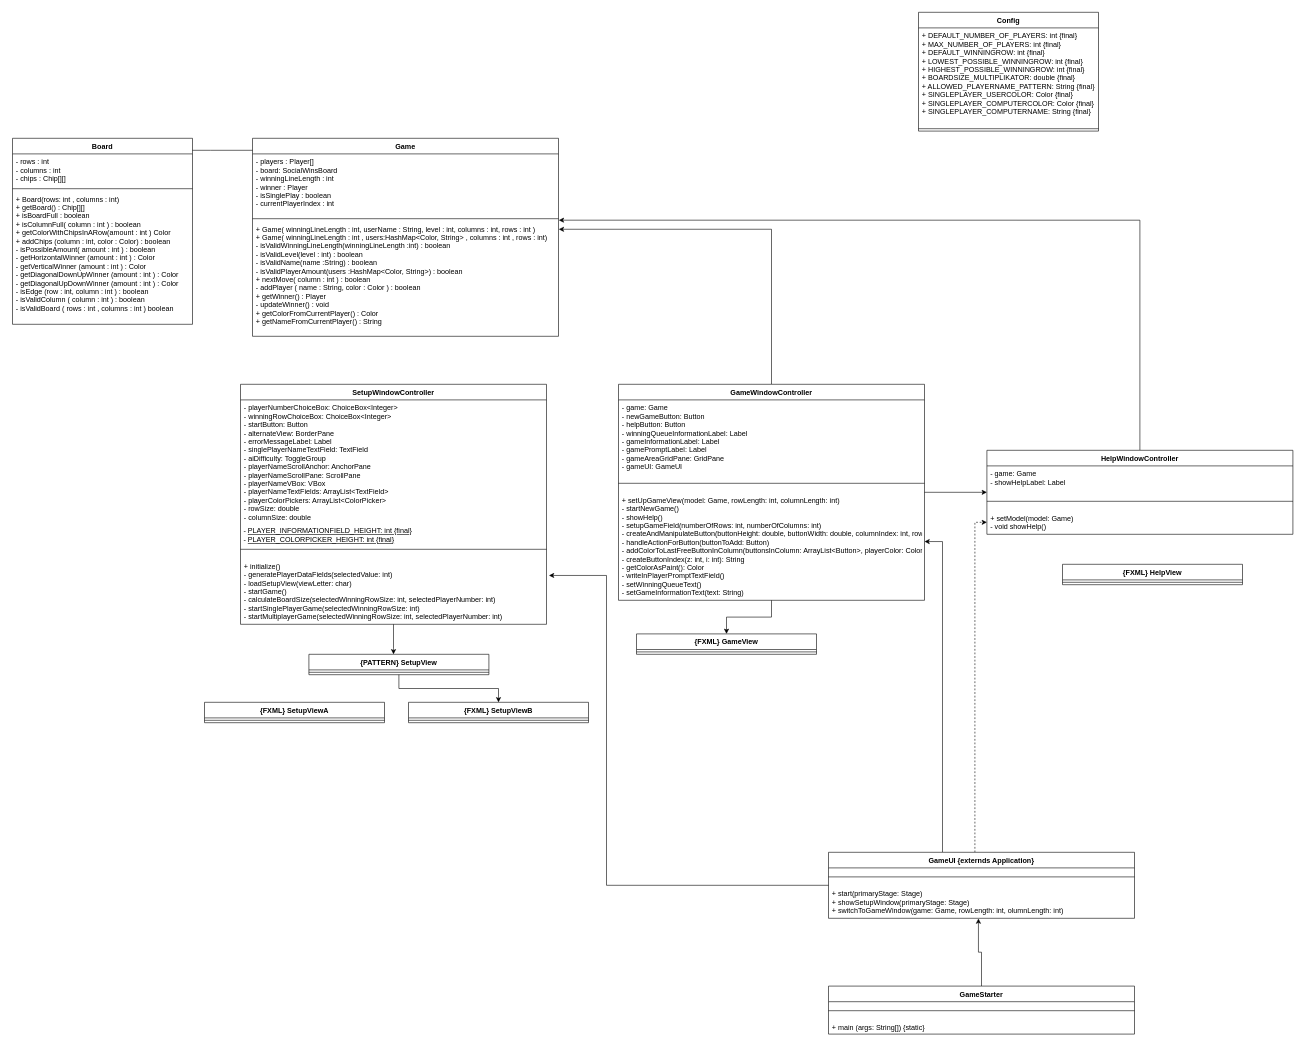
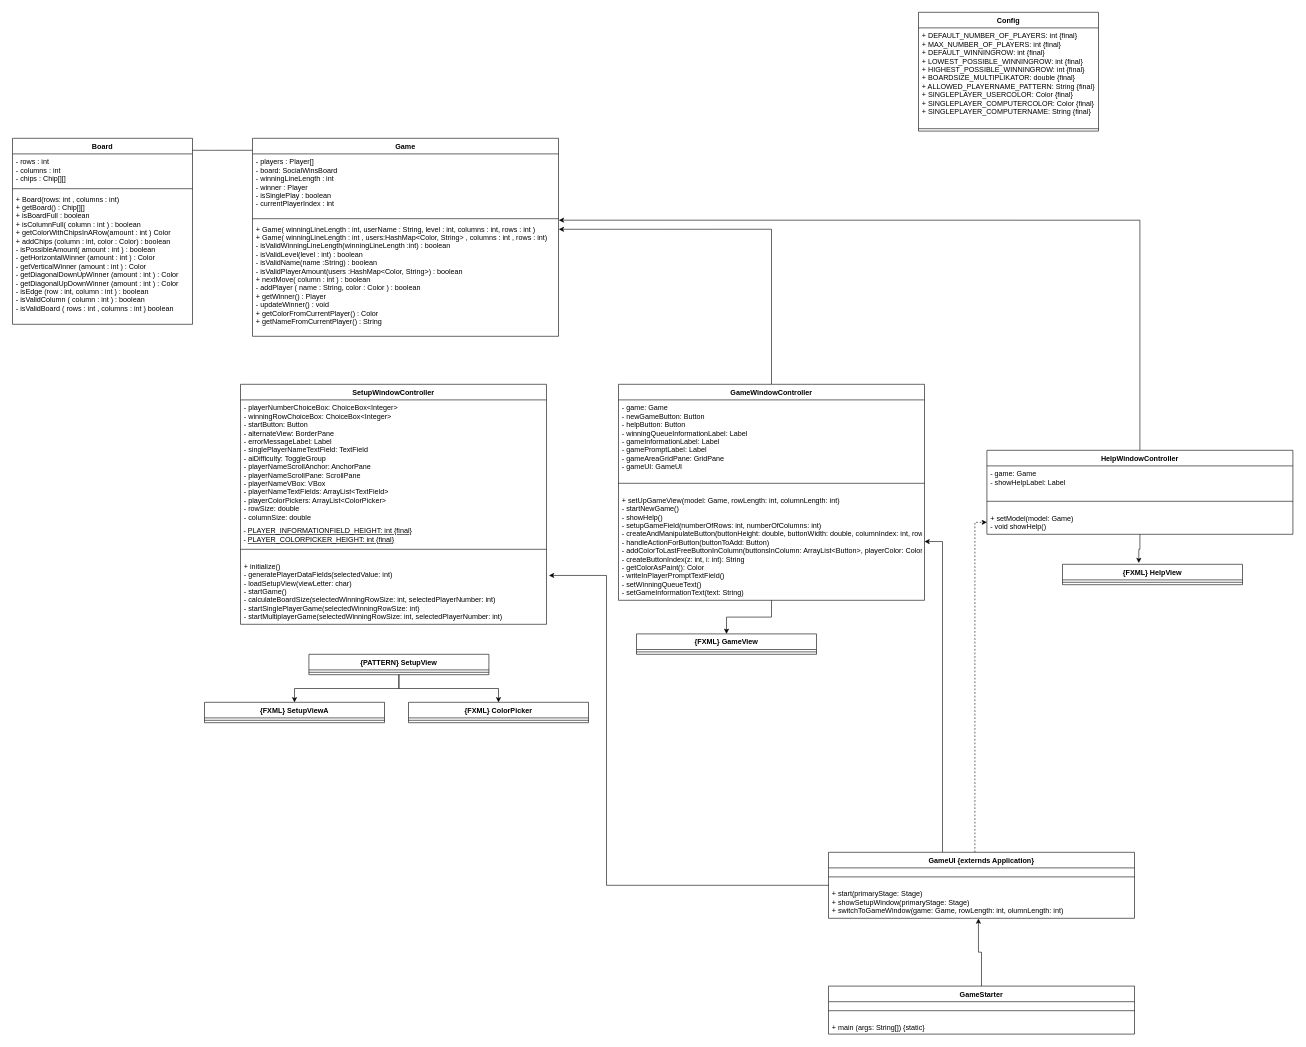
edge "GameWindowController" -> "HelpWindowController": removed
edge "HelpWindowController" -> "{FXML} HelpView": added
edge "SetupWindowController" -> "{PATTERN} SetupView": removed
edge "{PATTERN} SetupView" -> "{FXML} SetupViewA": added
node "{FXML} SetupViewB": label "{FXML} SetupViewB" -> "{FXML} ColorPicker"
